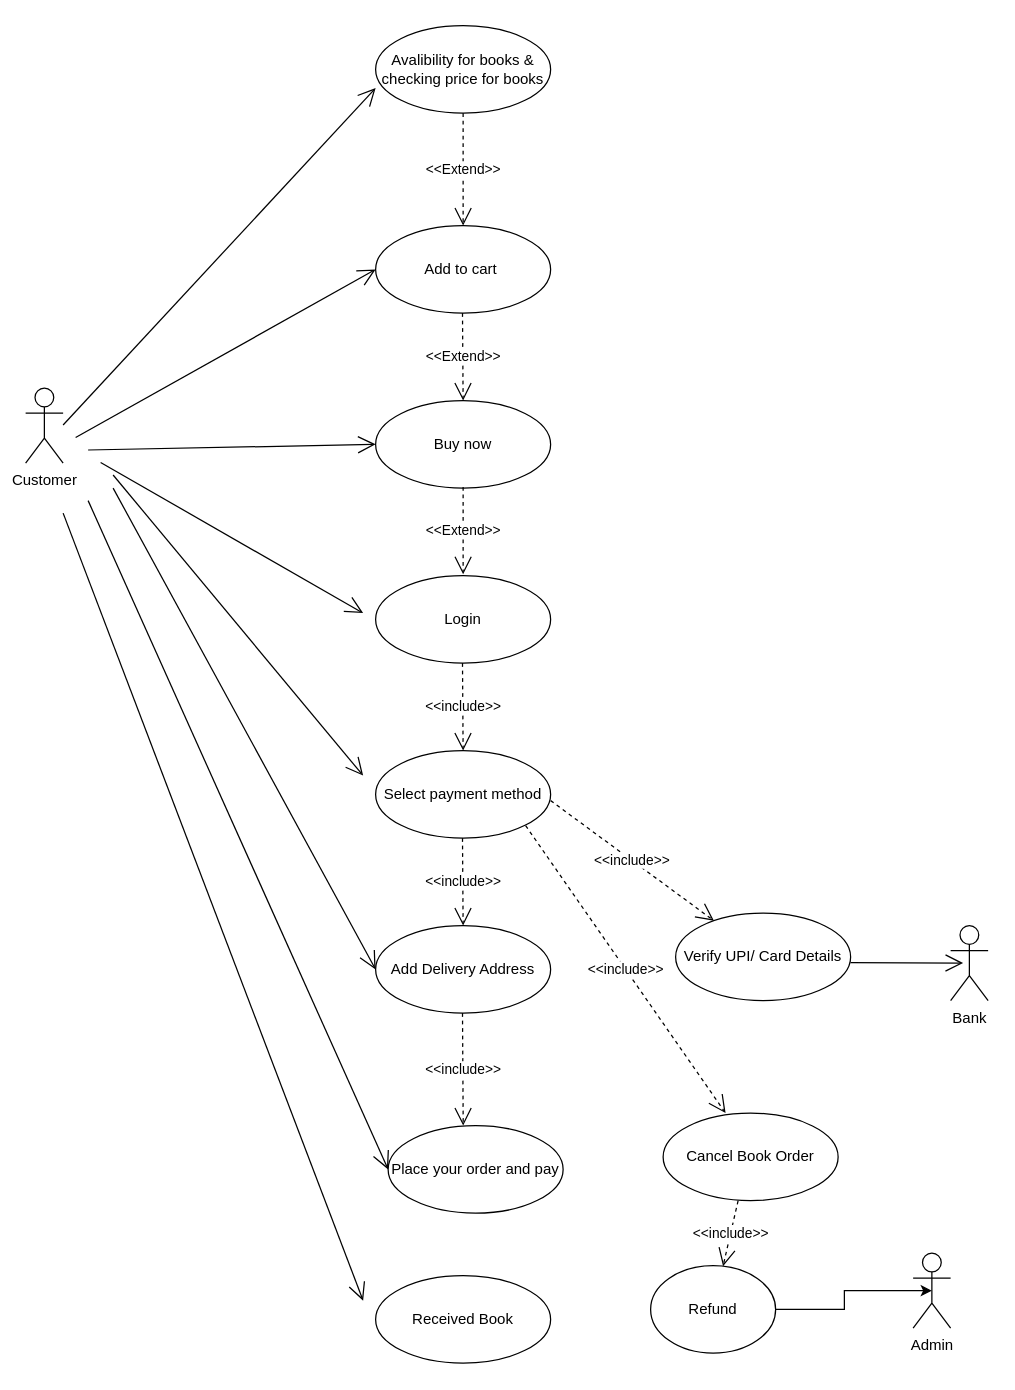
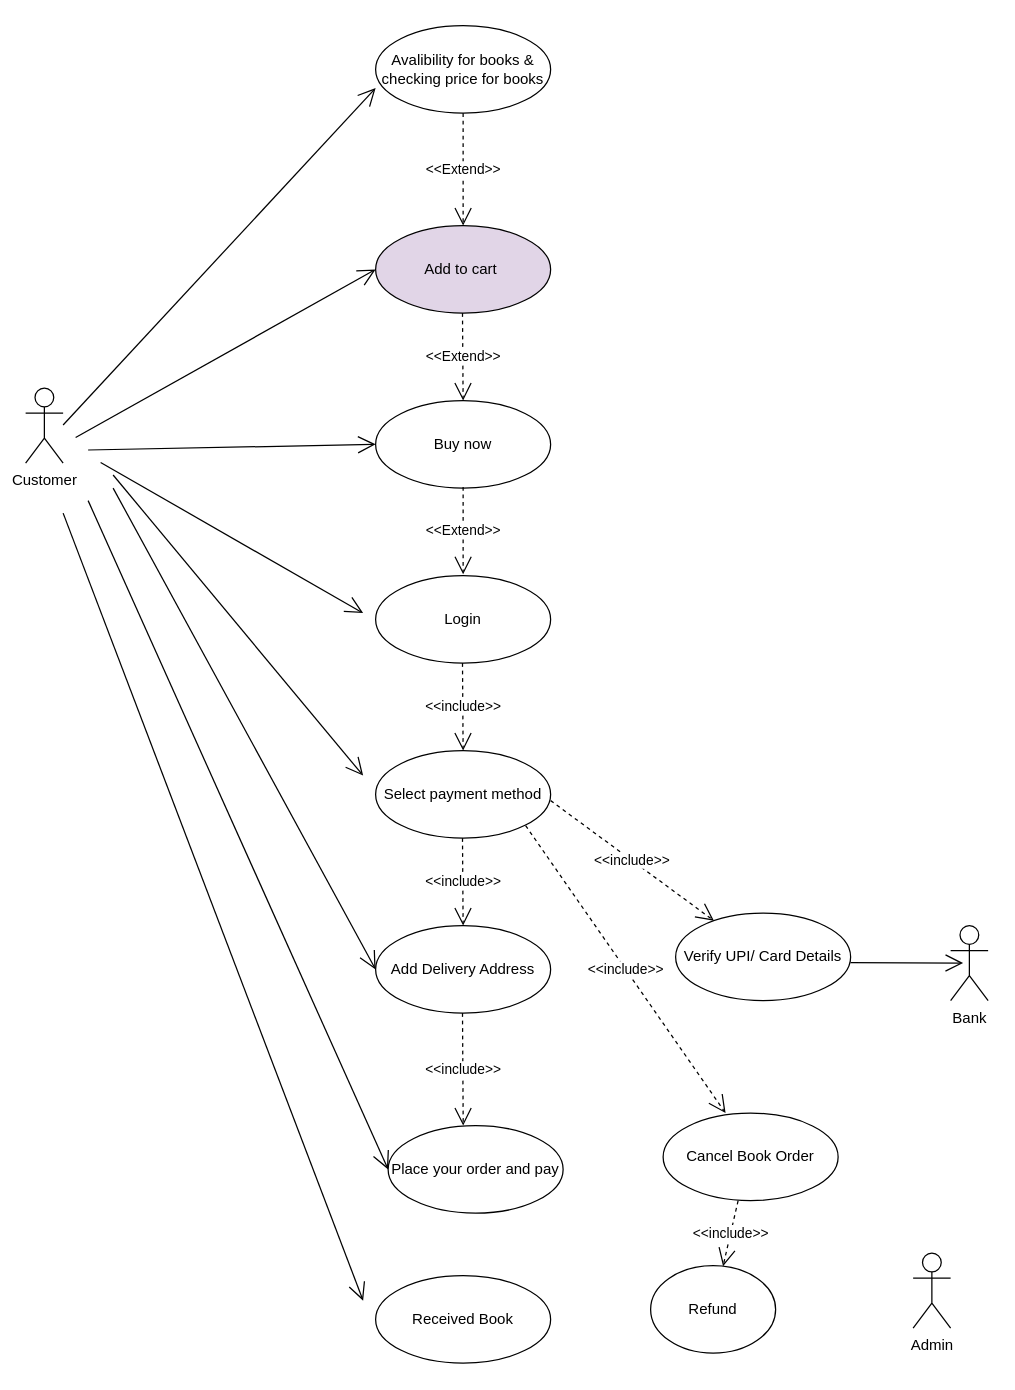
node "Add to cart": fillcolor #ffffff -> #e1d5e7
edge "Refund" -> "Admin": removed
